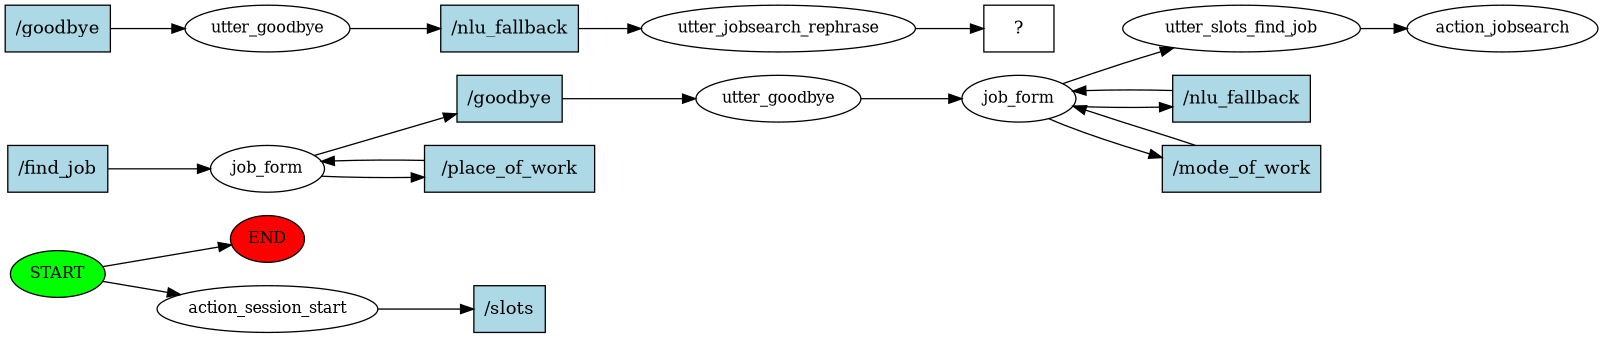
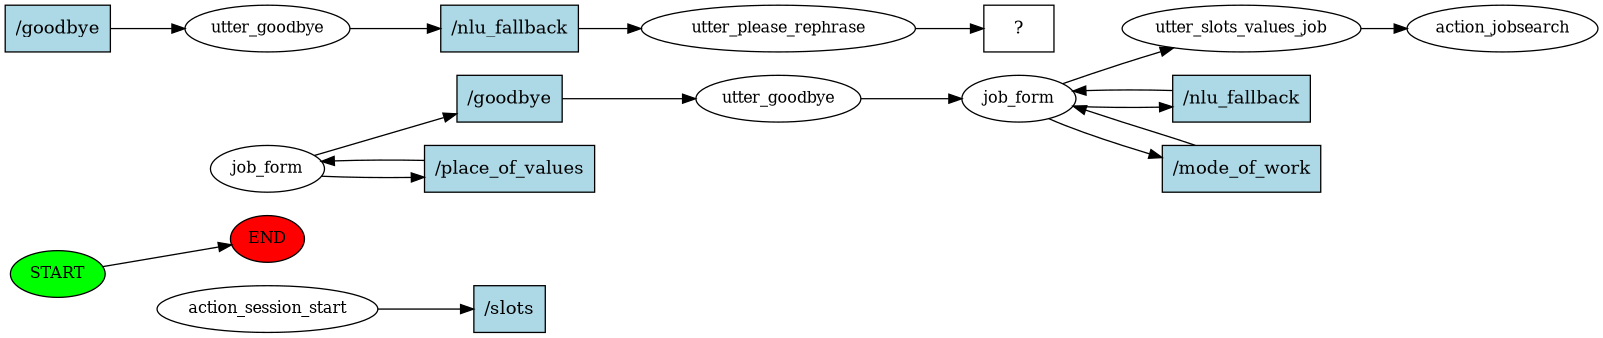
node "utter_jobsearch_rephrase": label "utter_jobsearch_rephrase" -> "utter_please_rephrase"
node "utter_slots_find_job": label "utter_slots_find_job" -> "utter_slots_values_job"
node "/find_job": removed
node "/place_of_work": label "/place_of_work" -> "/place_of_values"
edge "START" -> "action_session_start": removed
